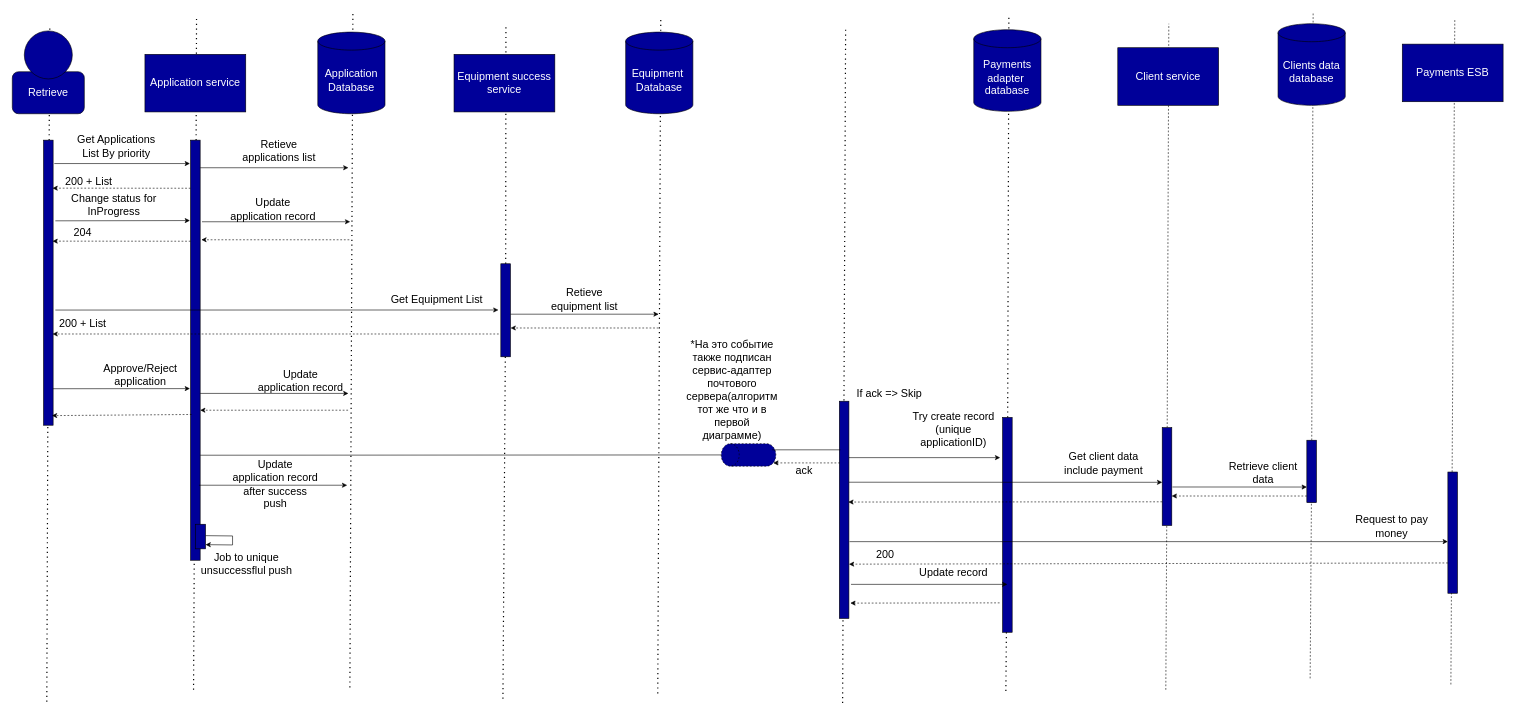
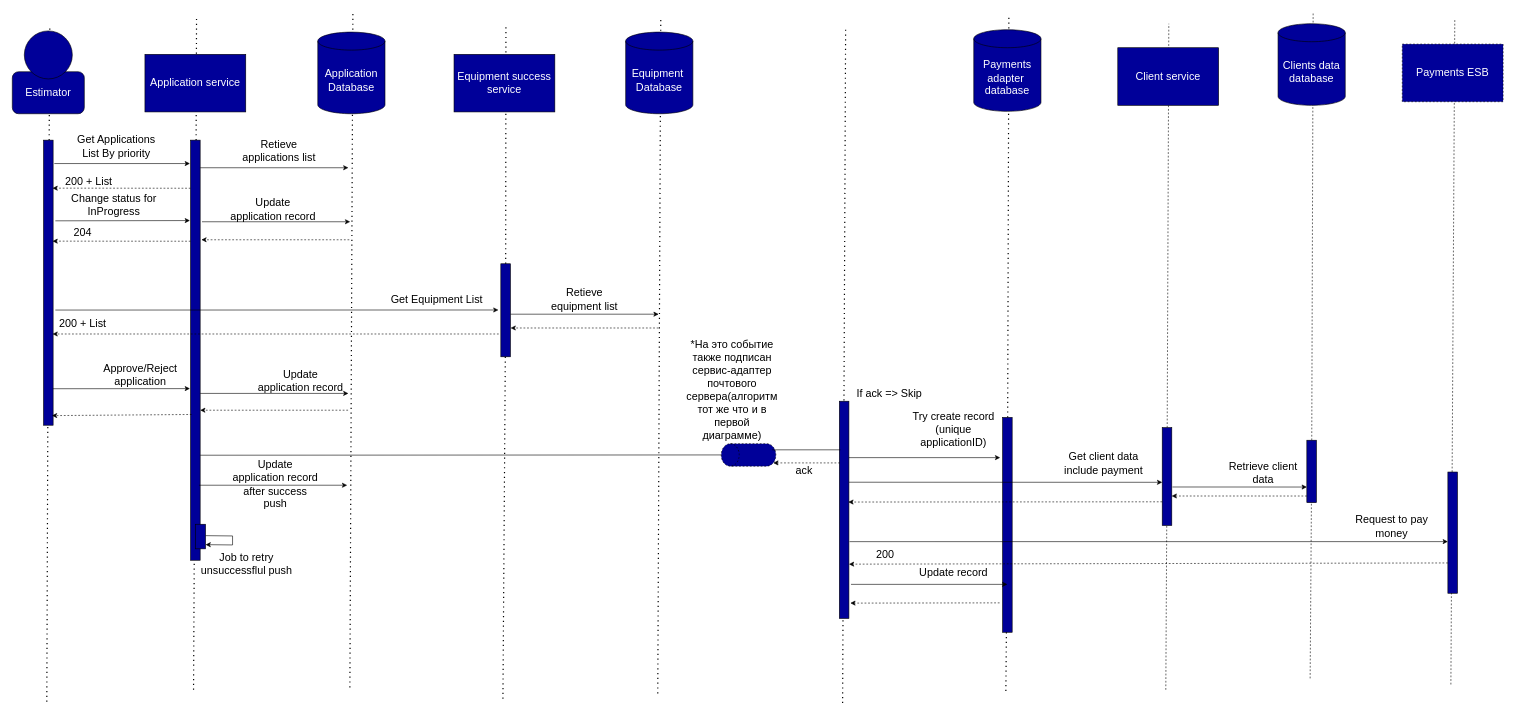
node "Payments ESB": style solid -> dashed
node "Retrieve": label "Retrieve" -> "Estimator"
node "Job to unique unsuccessflul push": label "Job to unique unsuccessflul push" -> "Job to retry unsuccessflul push"
